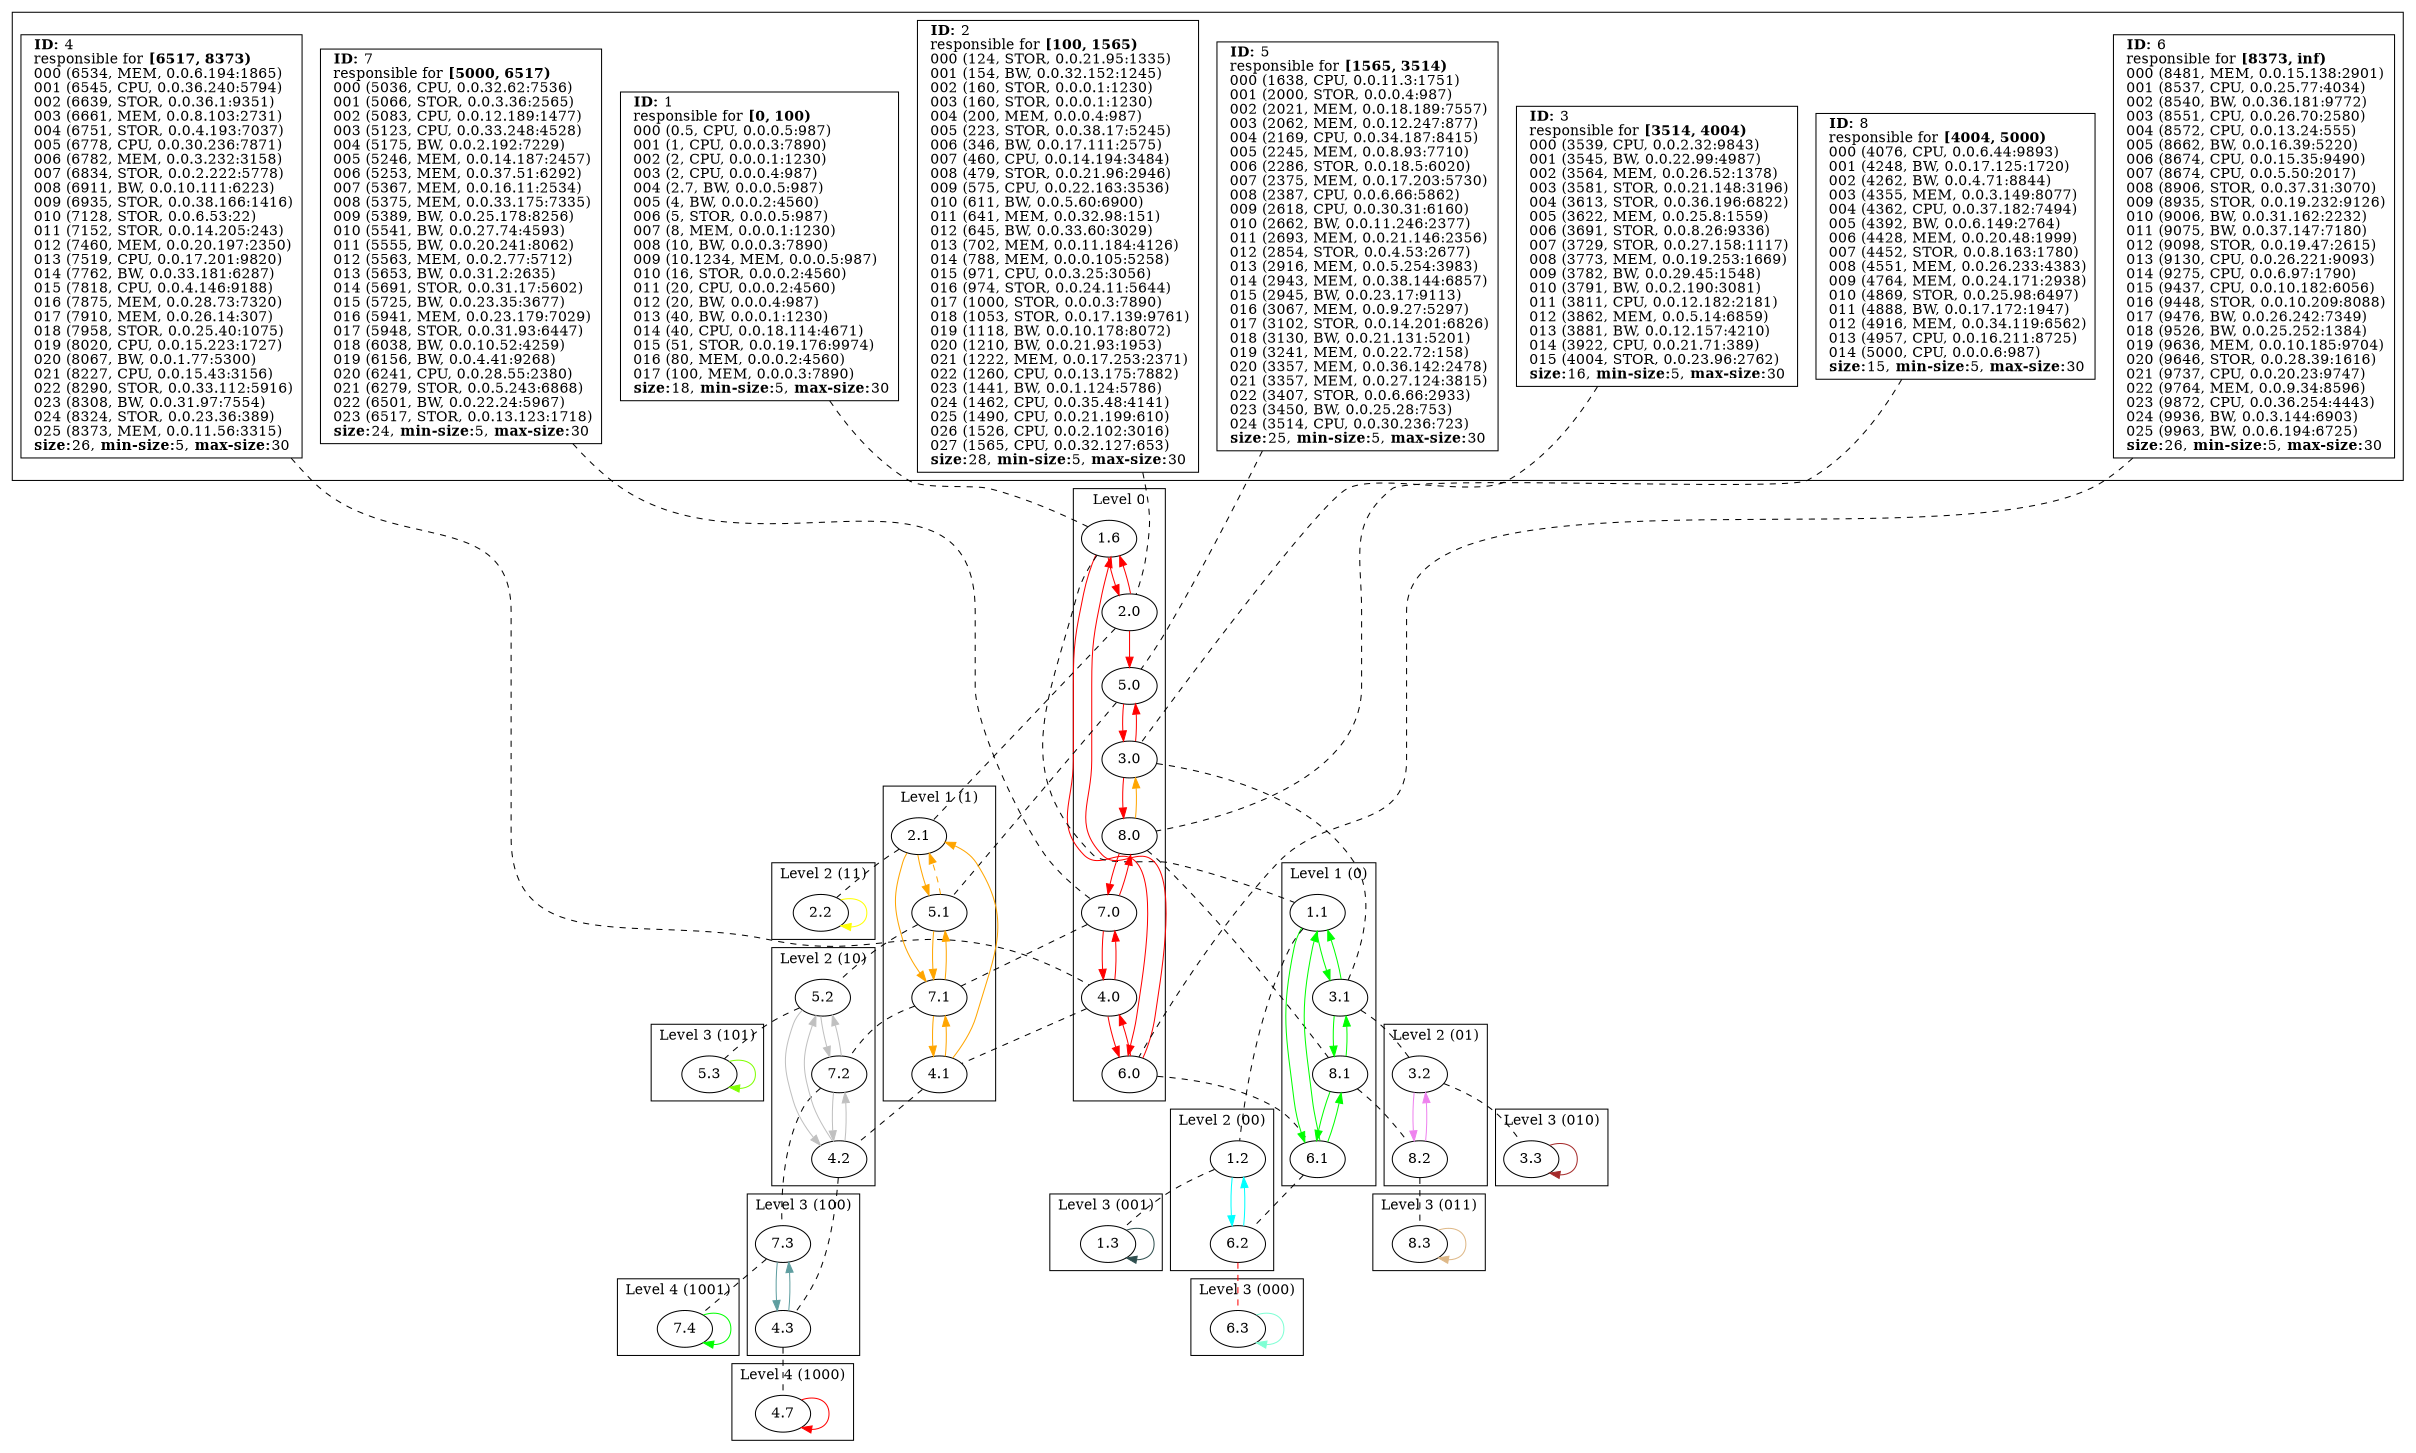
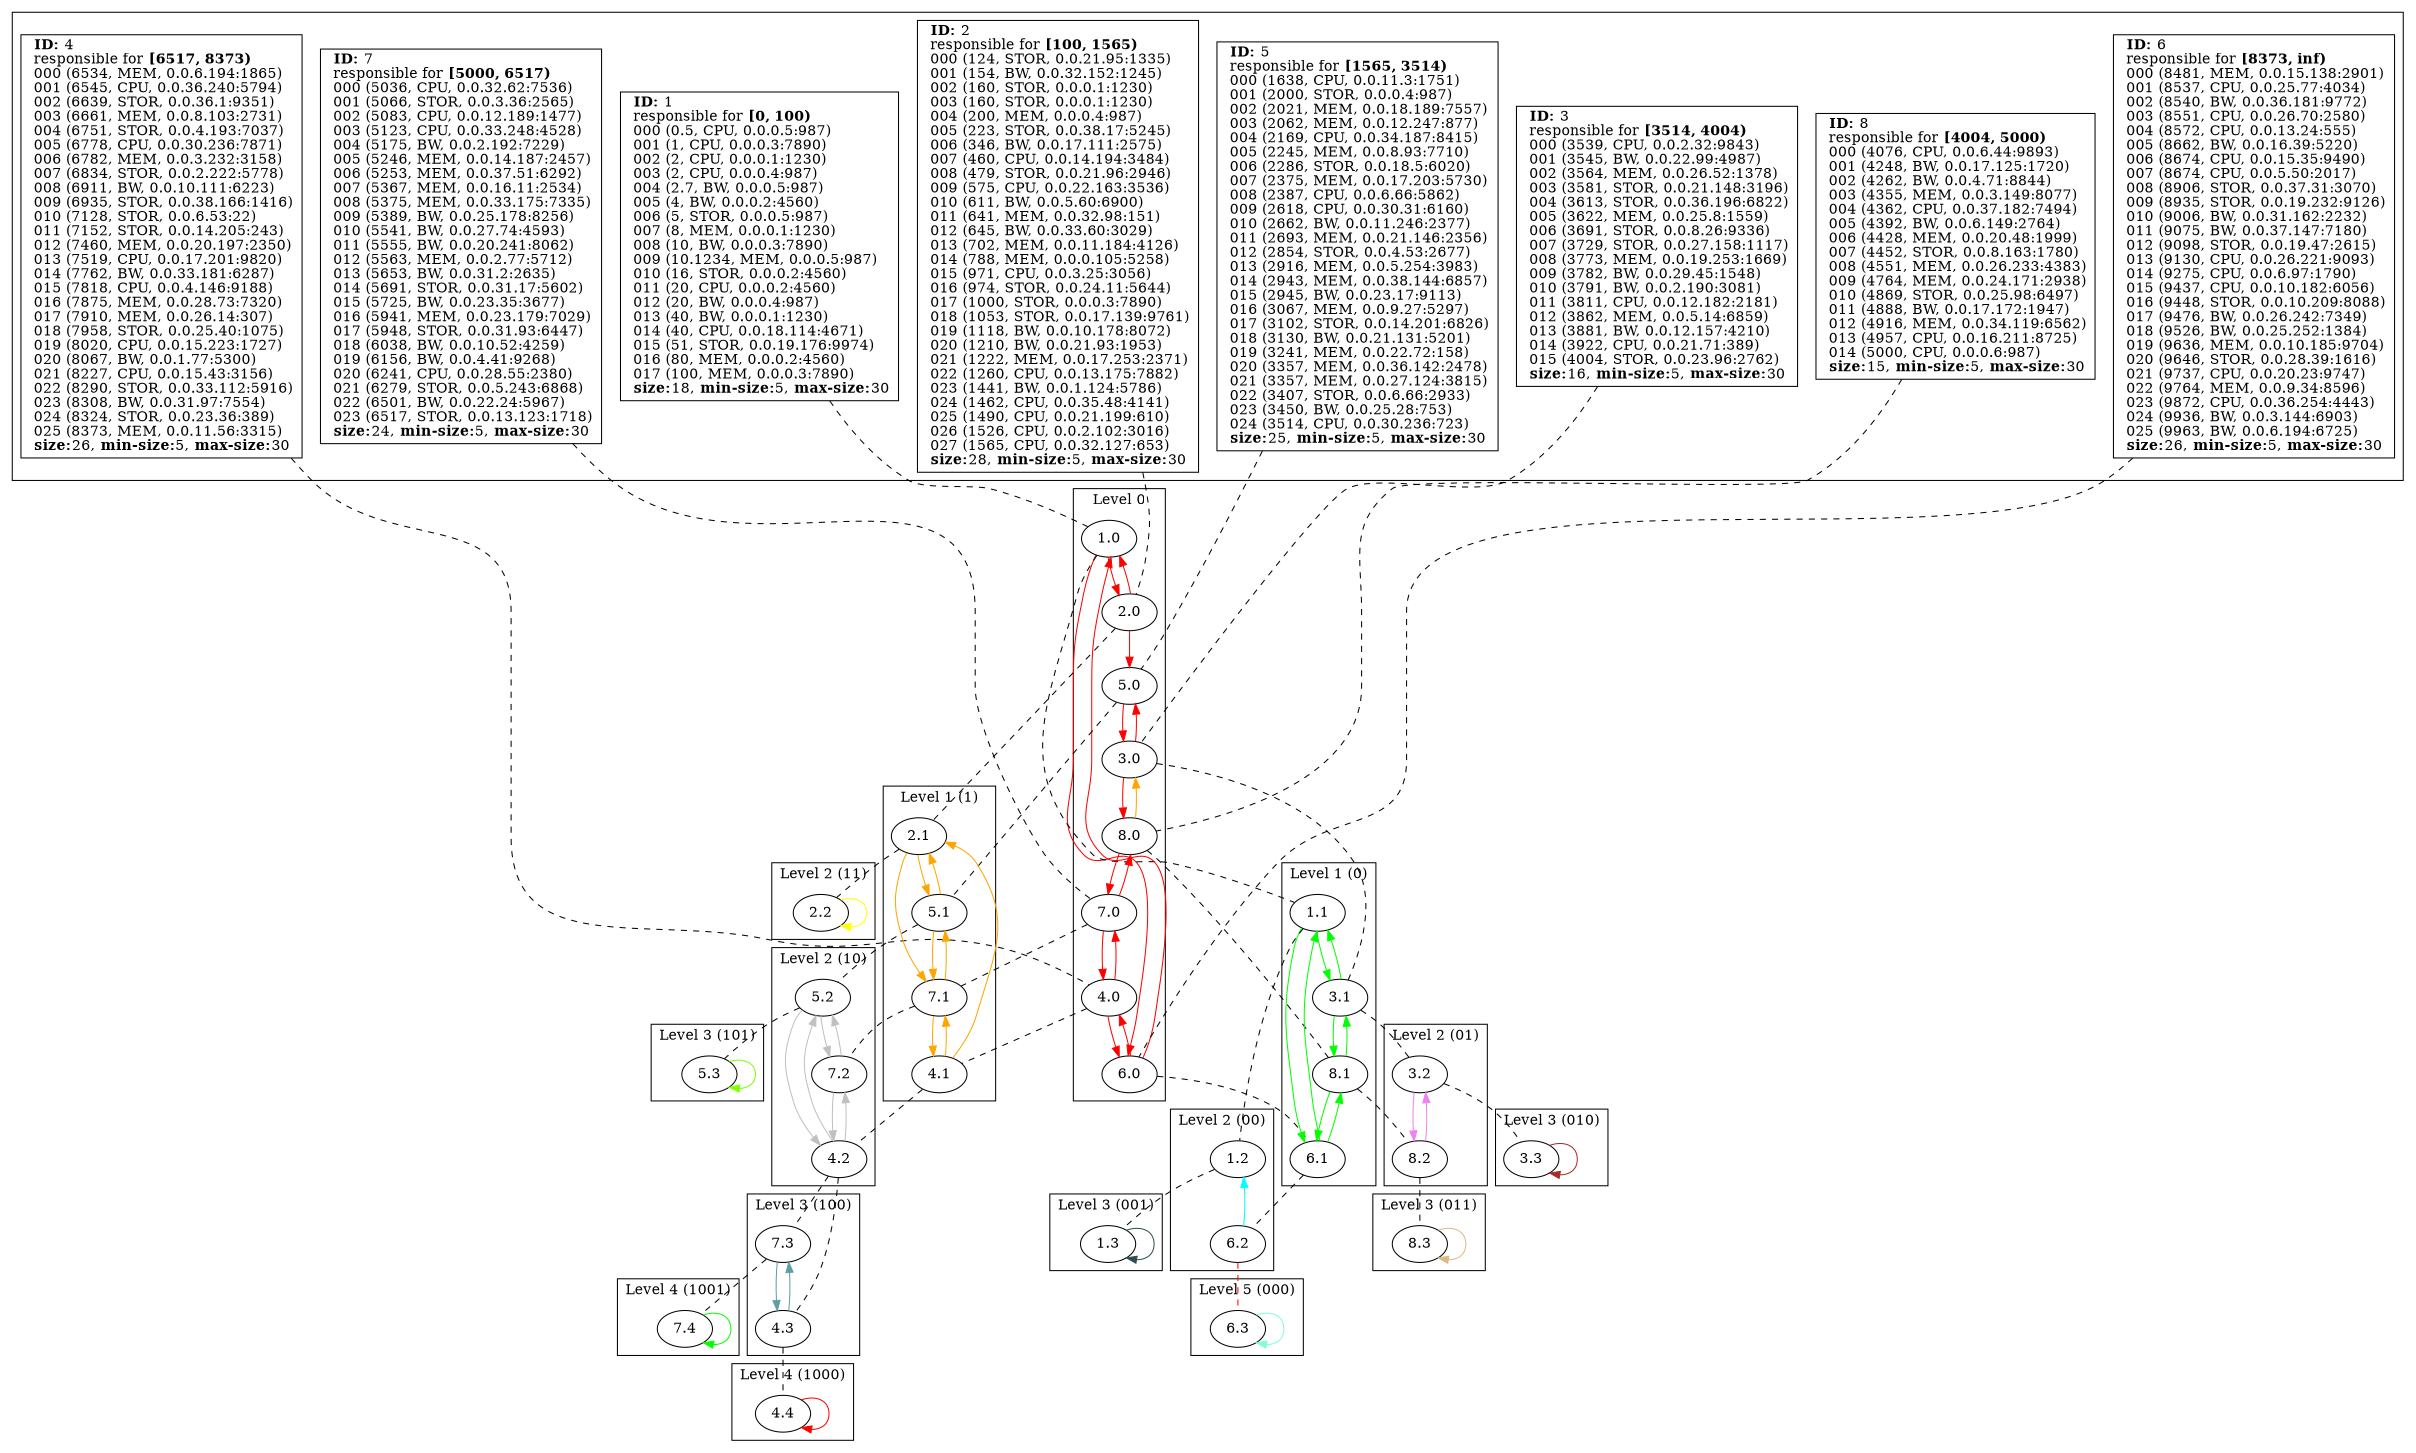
node "1.6": label "1.6" -> "1.0"
edge "5.1" -> "2.1": style dashed -> solid
edge "7.2" -- "7.3": now "4.2" -- "7.3"
edge "1.2" -> "6.2": removed
cluster "Level 3 (000)": label "Level 3 (000)" -> "Level 5 (000)"
node "4.7": label "4.7" -> "4.4"
